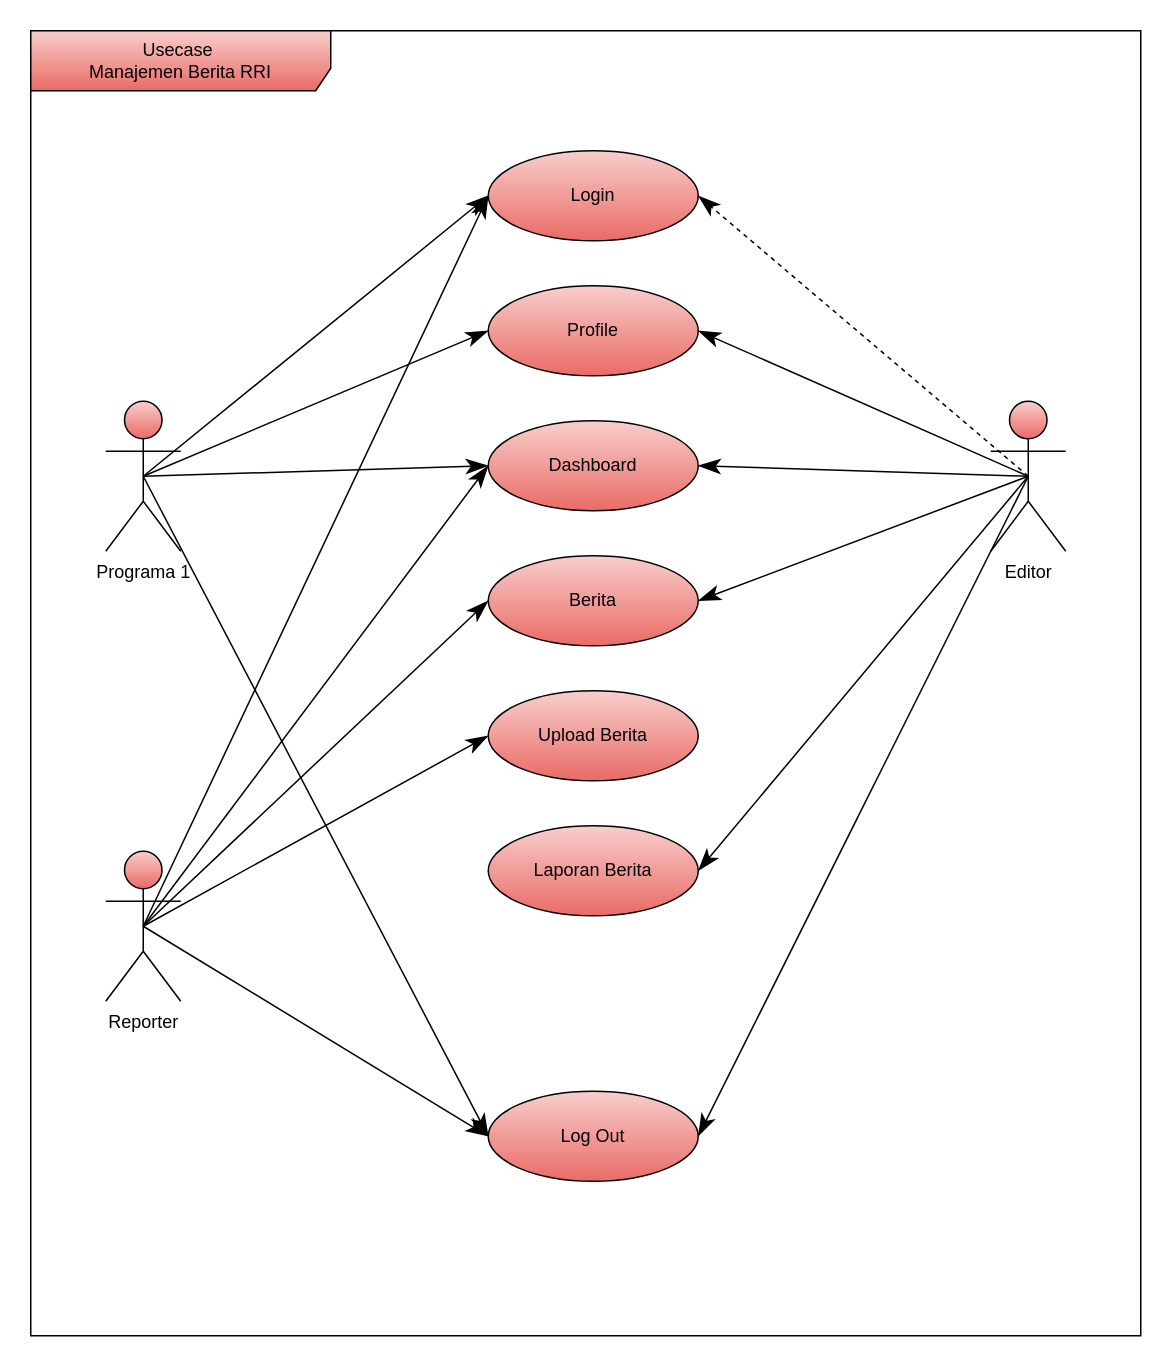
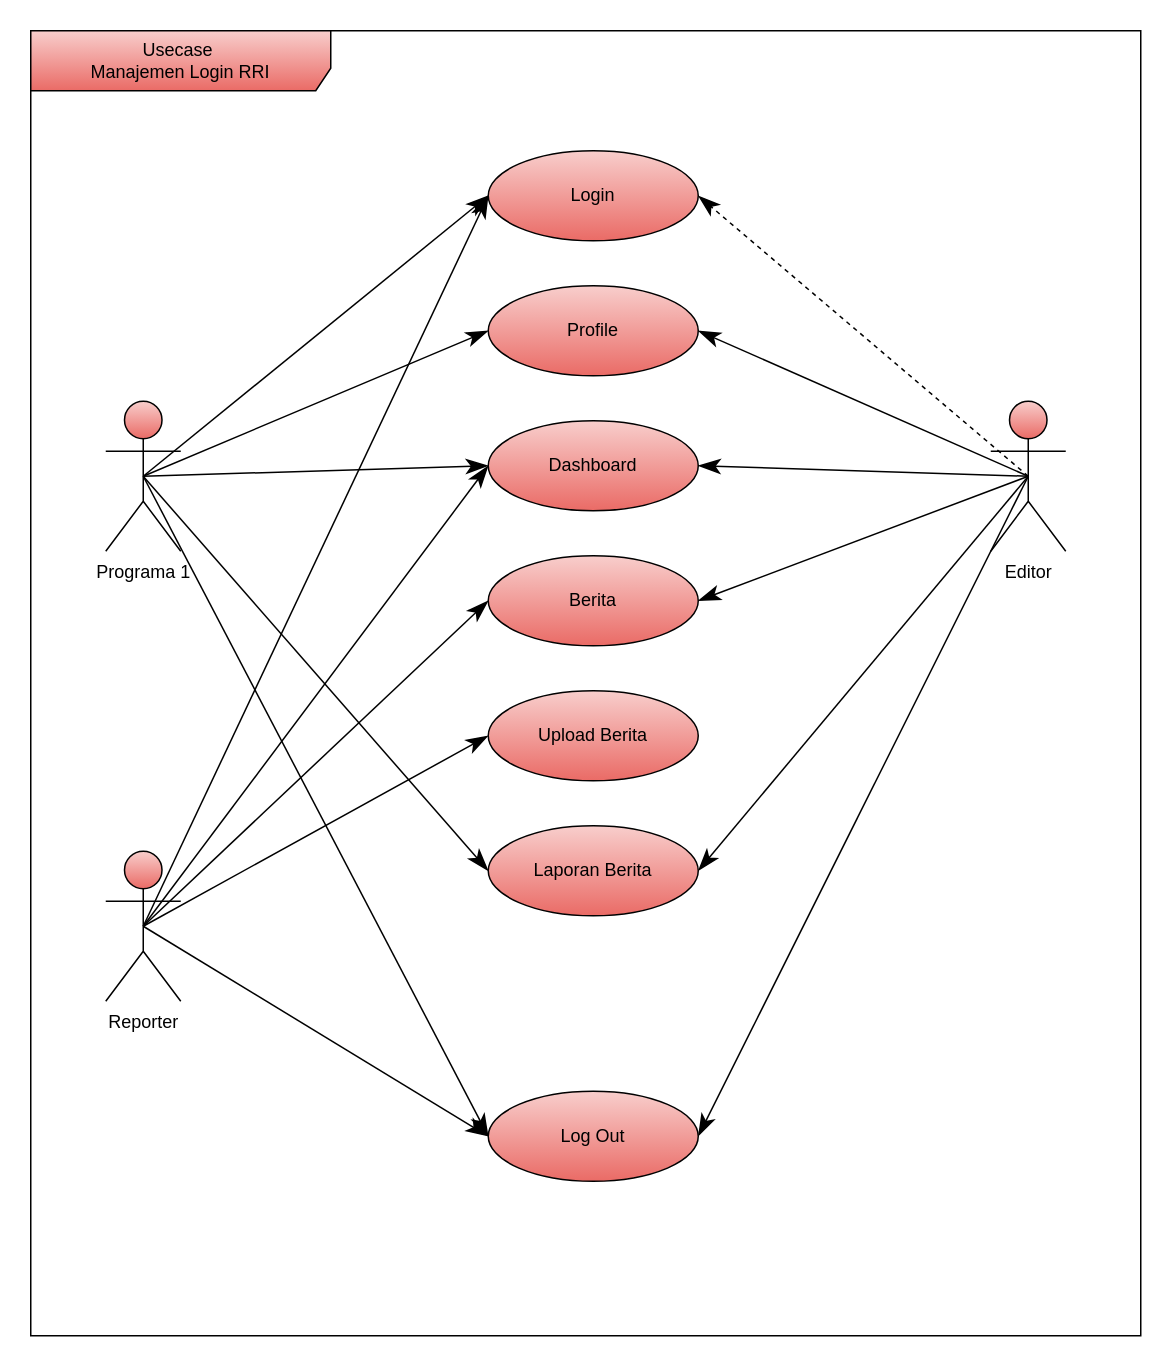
node "Usecase Manajemen Berita RRI": label "Usecase Manajemen Berita RRI" -> "Usecase Manajemen Login RRI"
edge "Programa 1" -> "Laporan Berita": added
